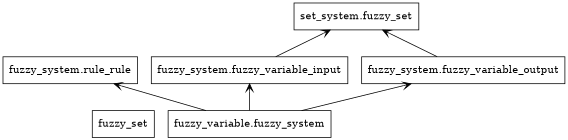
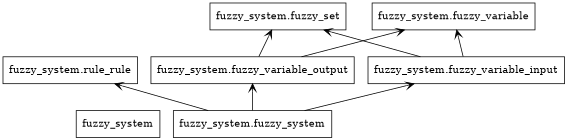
node "set_system.fuzzy_set": label "set_system.fuzzy_set" -> "fuzzy_system.fuzzy_set"
node "fuzzy_system.fuzzy_variable": added
node "fuzzy_set": label "fuzzy_set" -> "fuzzy_system"
node "fuzzy_variable.fuzzy_system": label "fuzzy_variable.fuzzy_system" -> "fuzzy_system.fuzzy_system"
